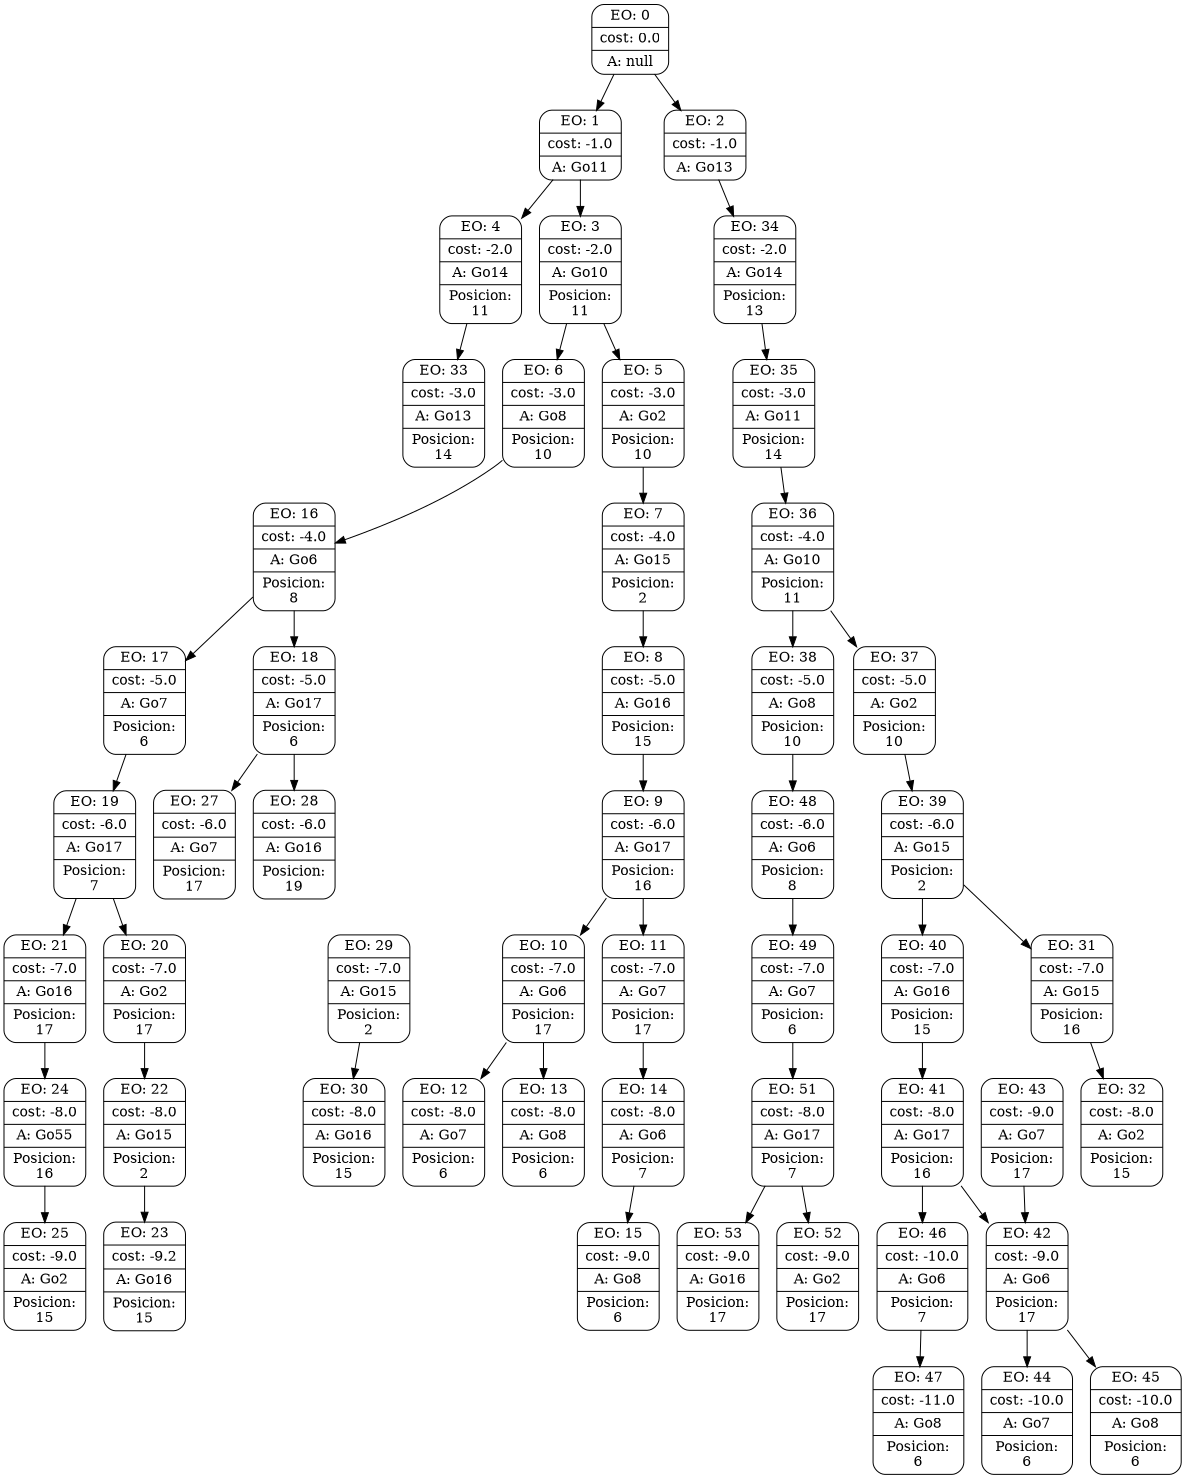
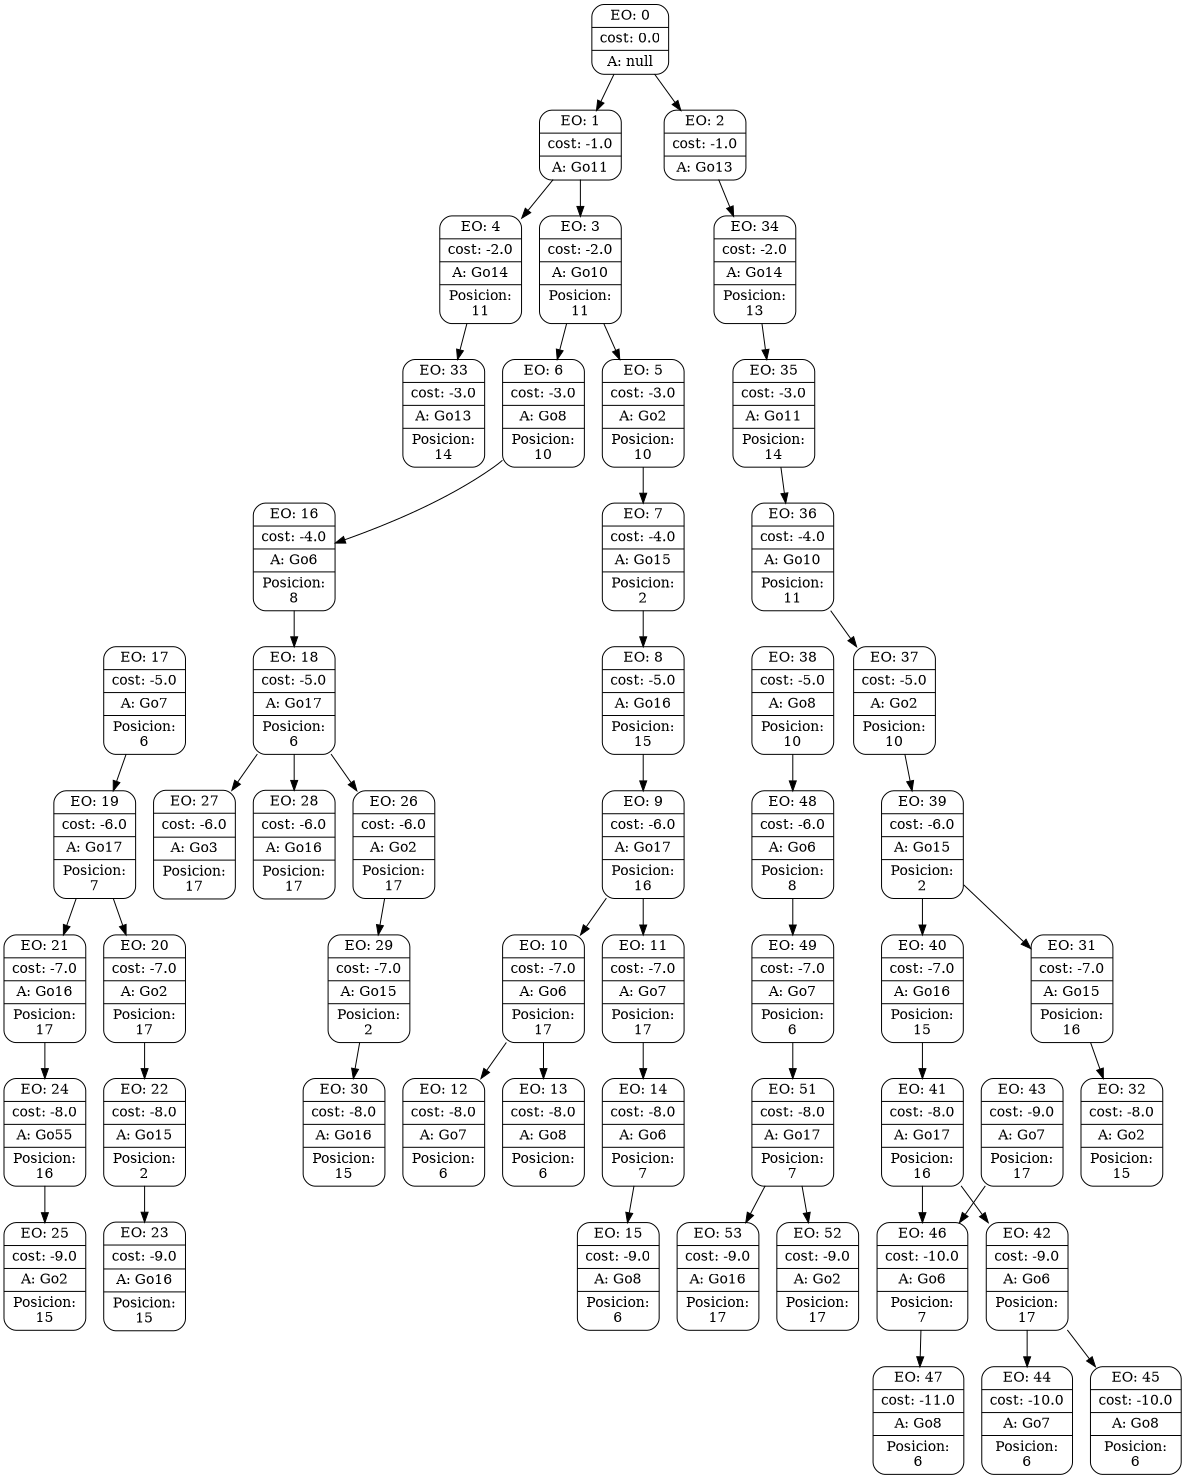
edge "EO: 36" -> "EO: 38": removed
edge "EO: 16" -> "EO: 17": removed
node "EO: 26": added
node "EO: 27": text "A: Go7" -> "A: Go3"
node "EO: 28": text "19" -> "17"
edge "EO: 43" -> "EO: 42": now "EO: 43" -> "EO: 46"
node "EO: 23": text "cost: -9.2" -> "cost: -9.0"
